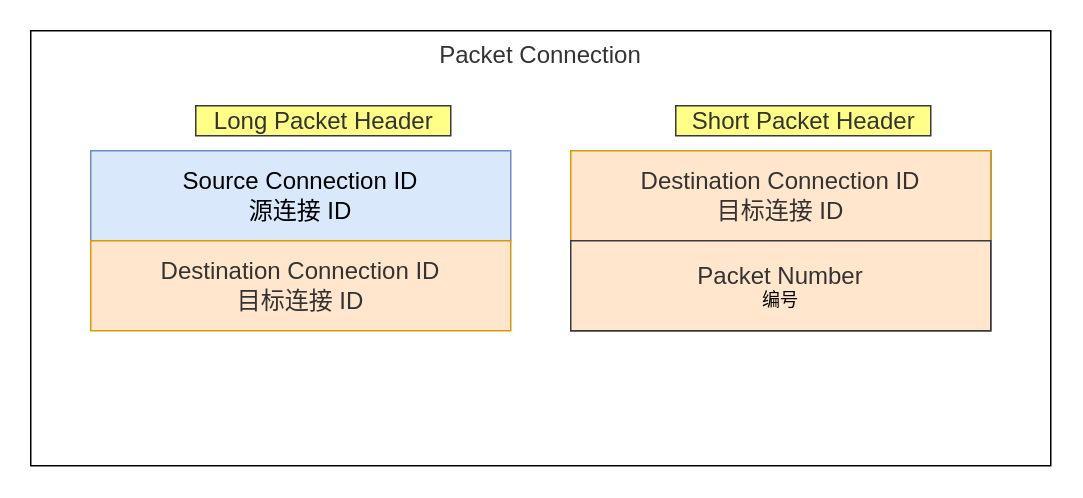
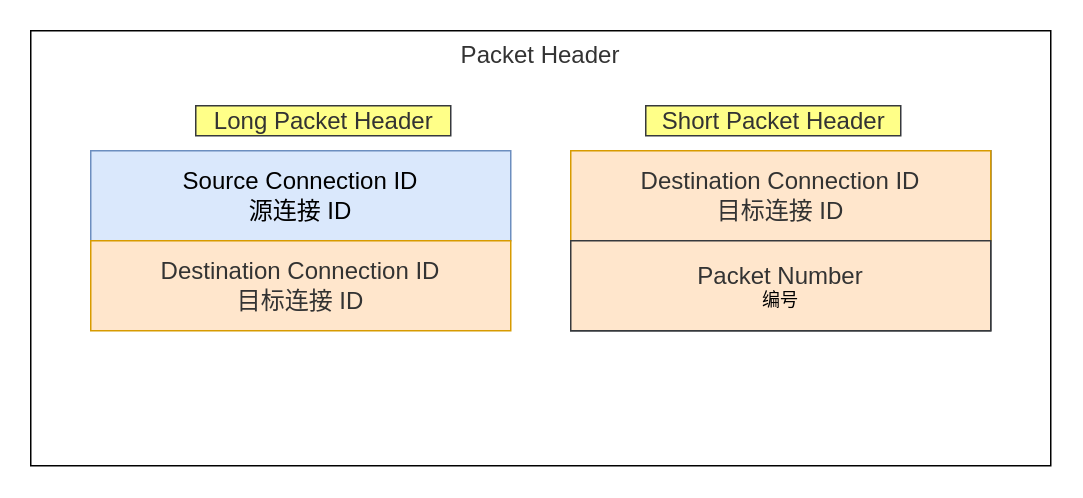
node "Packet Connection": label "Packet Connection" -> "Packet Header"
node "Short Packet Header": moved (803, 121) -> (773, 121)
